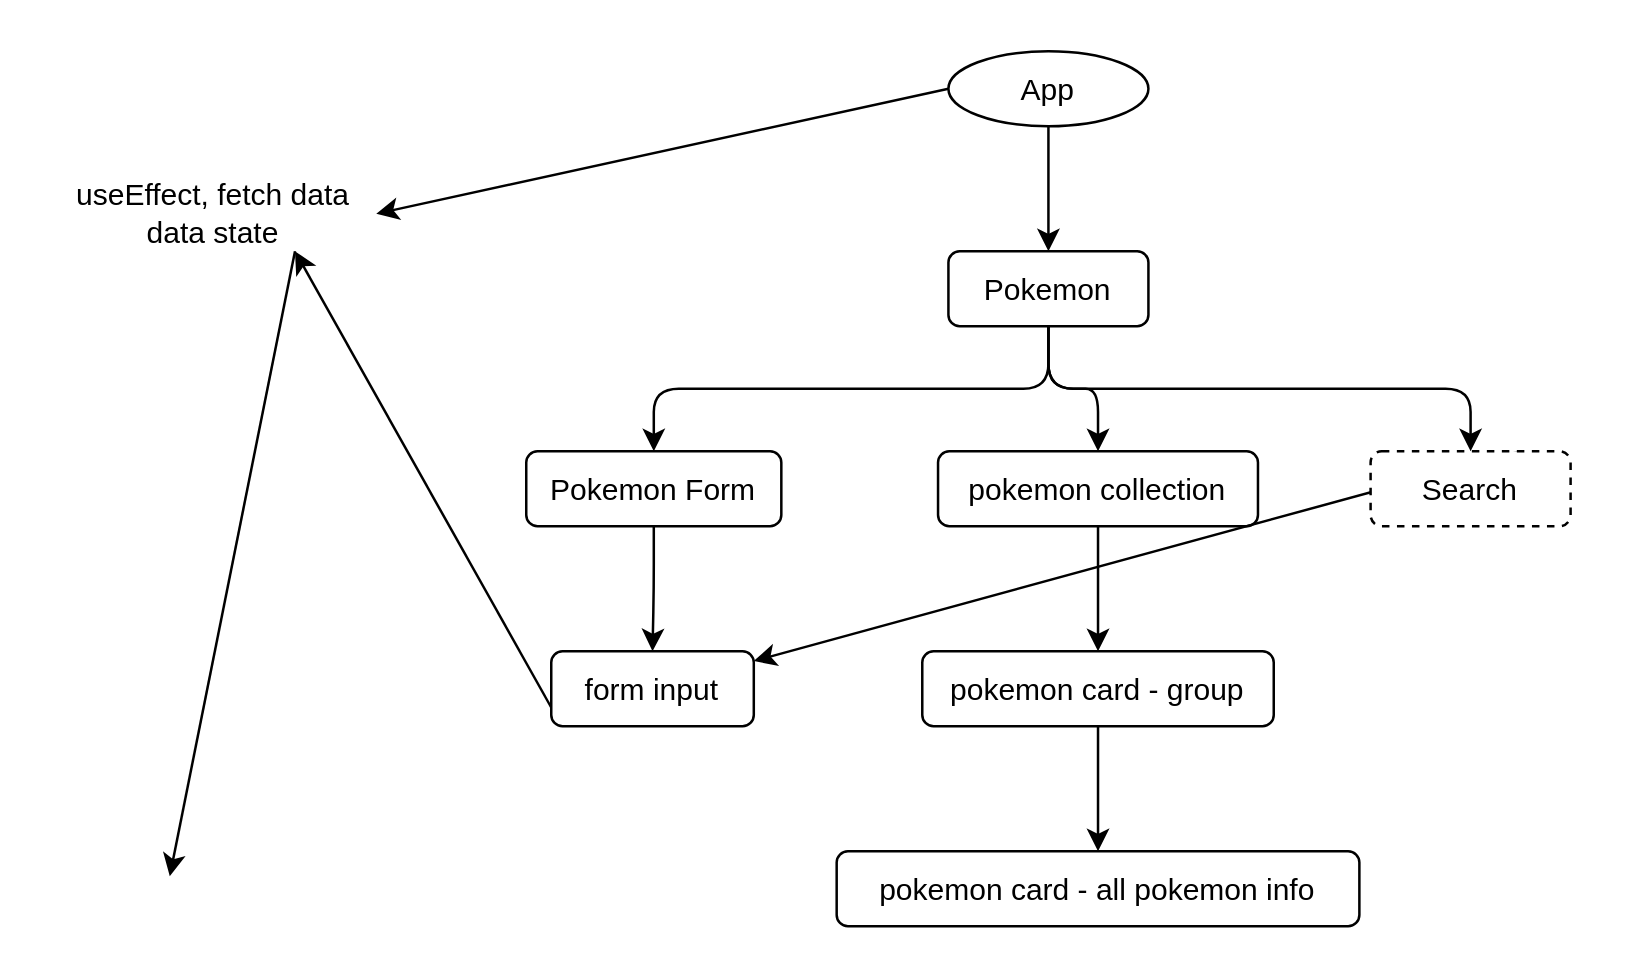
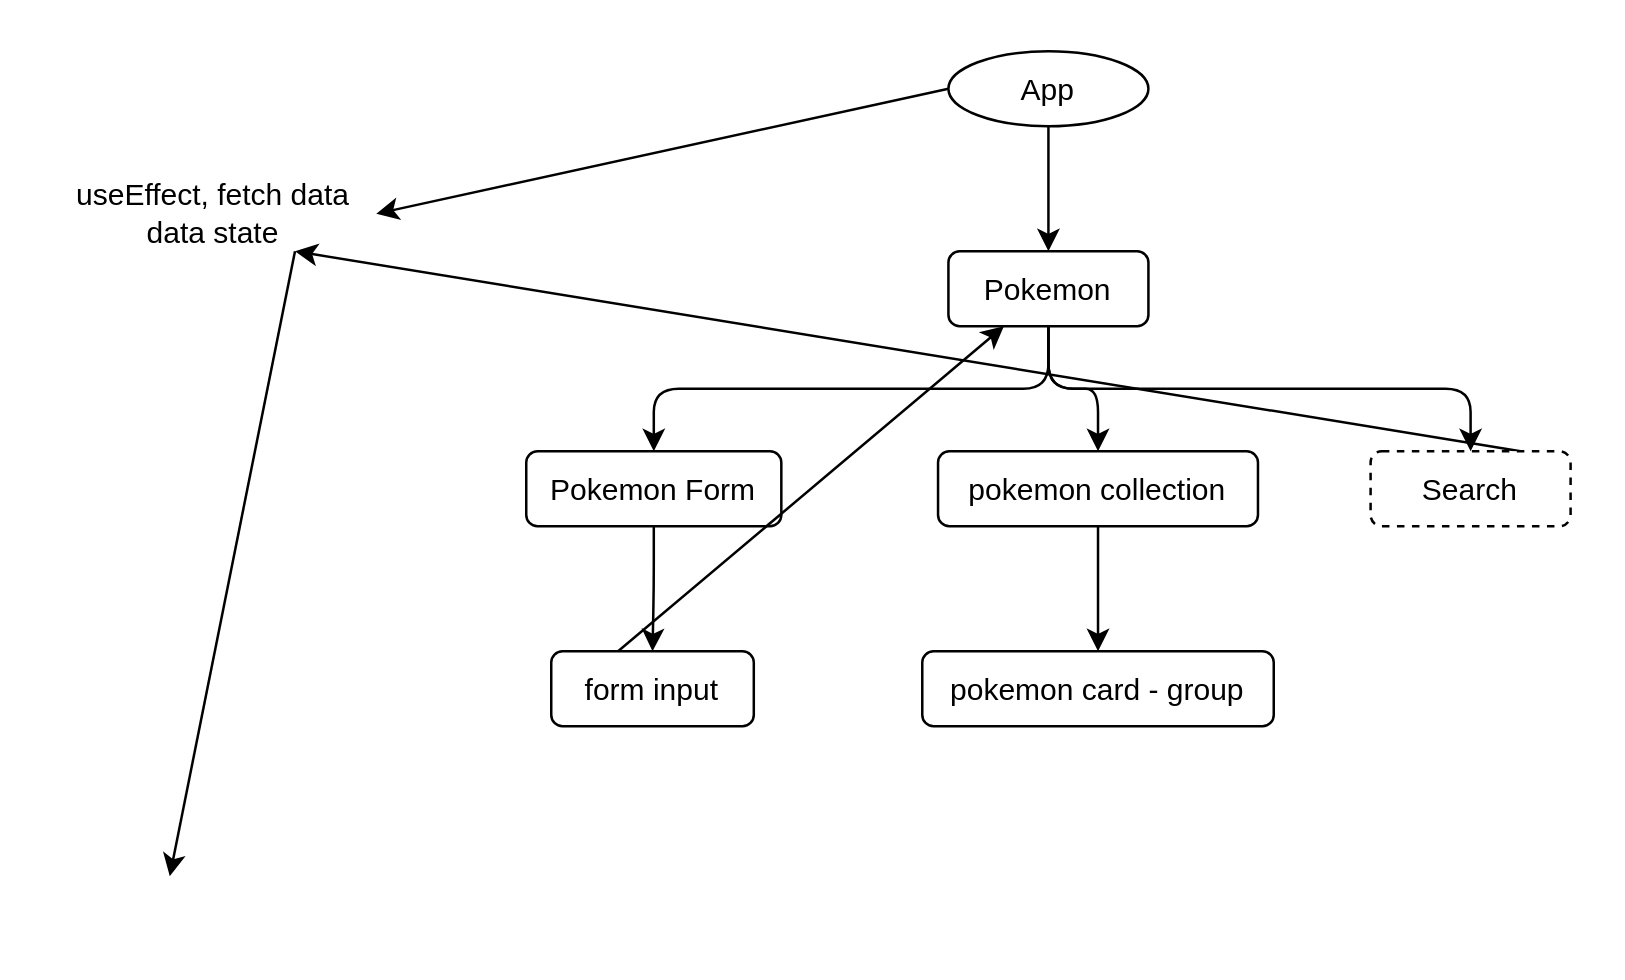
edge "form input" -> "useEffect, fetch data data state": now "form input" -> "Pokemon"
edge "Search" -> "form input": now "Search" -> "useEffect, fetch data data state"
edge "pokemon card - group" -> "pokemon card - all pokemon info": removed
node "pokemon card - all pokemon info": removed
